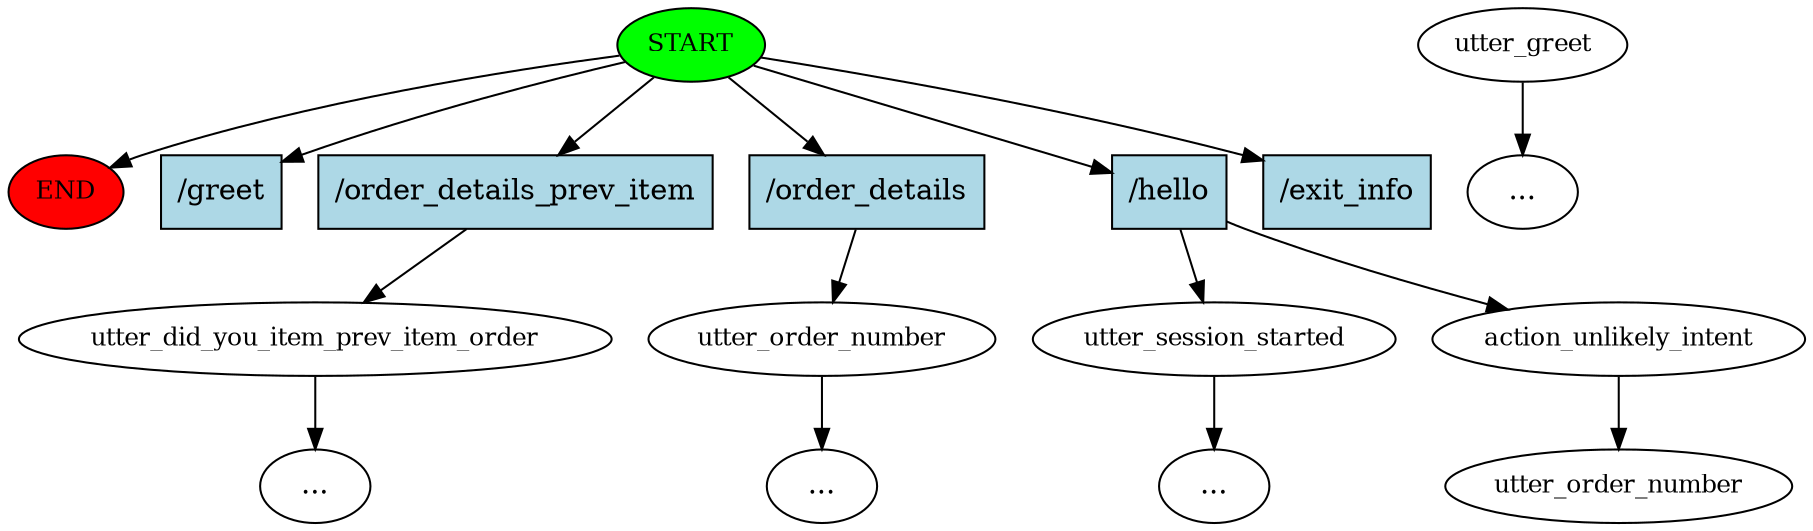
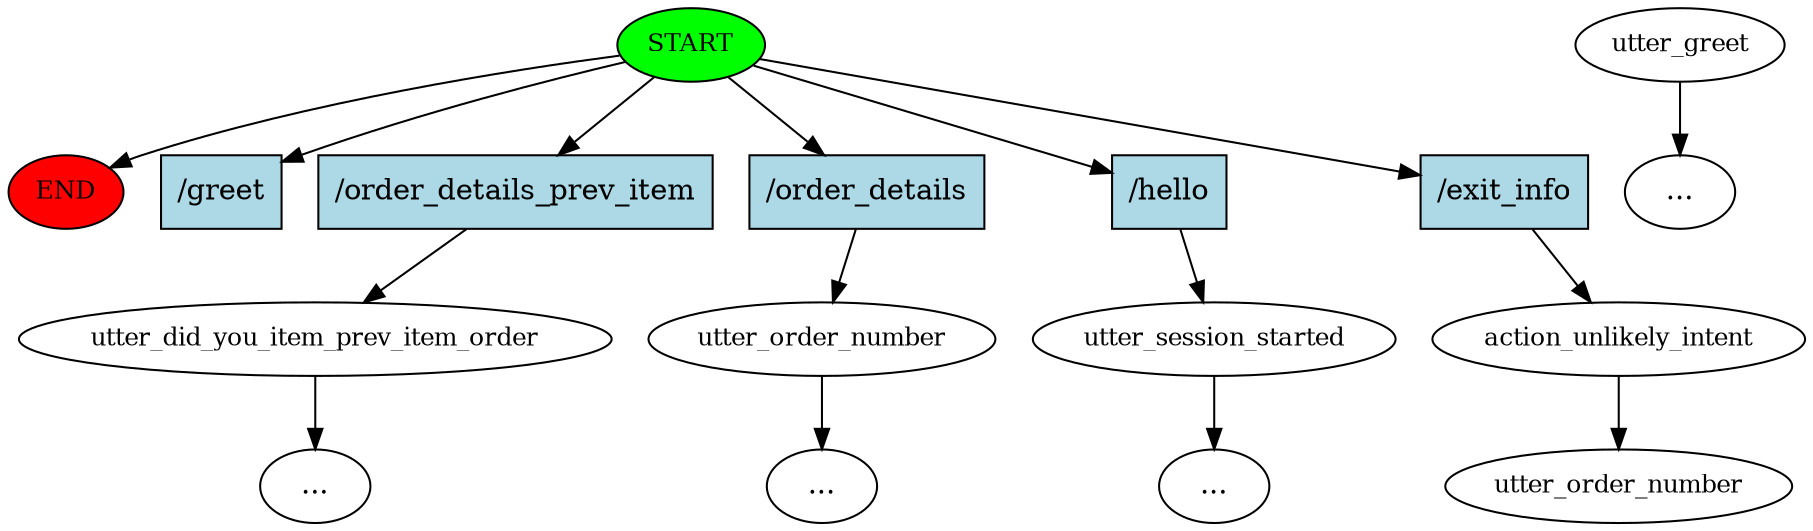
edge "/hello" -> "action_unlikely_intent": now "/exit_info" -> "action_unlikely_intent"
